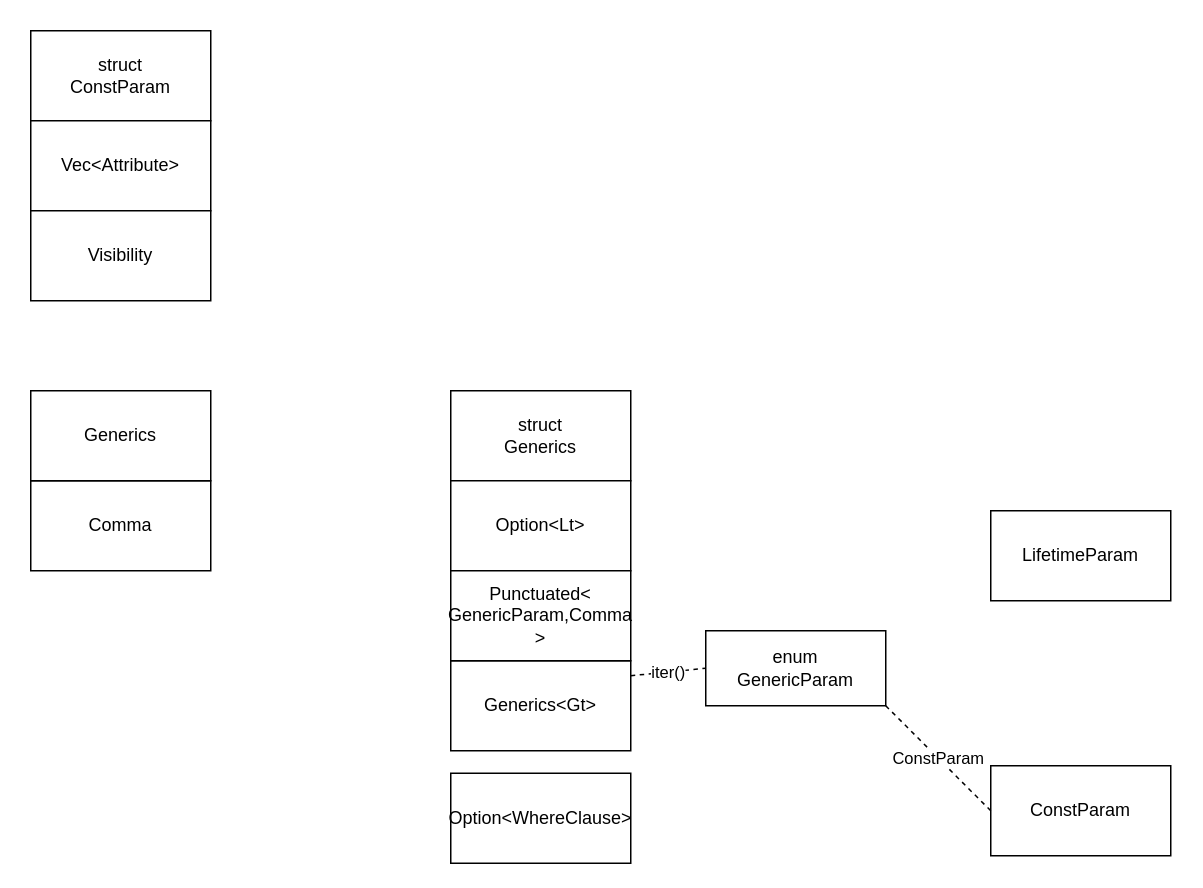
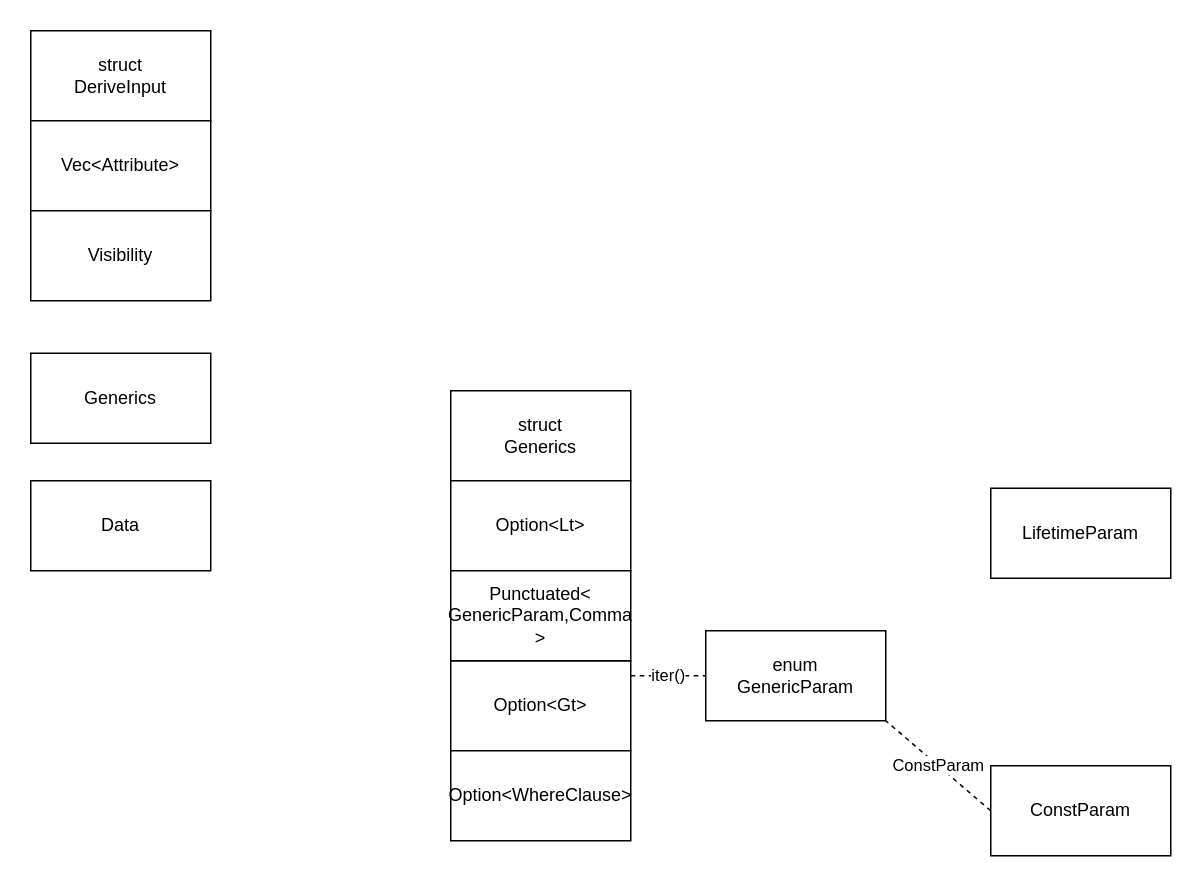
node "struct ConstParam": label "struct ConstParam" -> "struct DeriveInput"
node "Generics": moved (121, 436) -> (121, 398)
node "Comma": label "Comma" -> "Data"
node "LifetimeParam": moved (1081, 556) -> (1081, 533)
node "enum GenericParam": size 180x75 -> 180x90
node "Generics<Gt>": label "Generics<Gt>" -> "Option<Gt>"
node "Option<WhereClause>": moved (541, 818) -> (541, 796)
